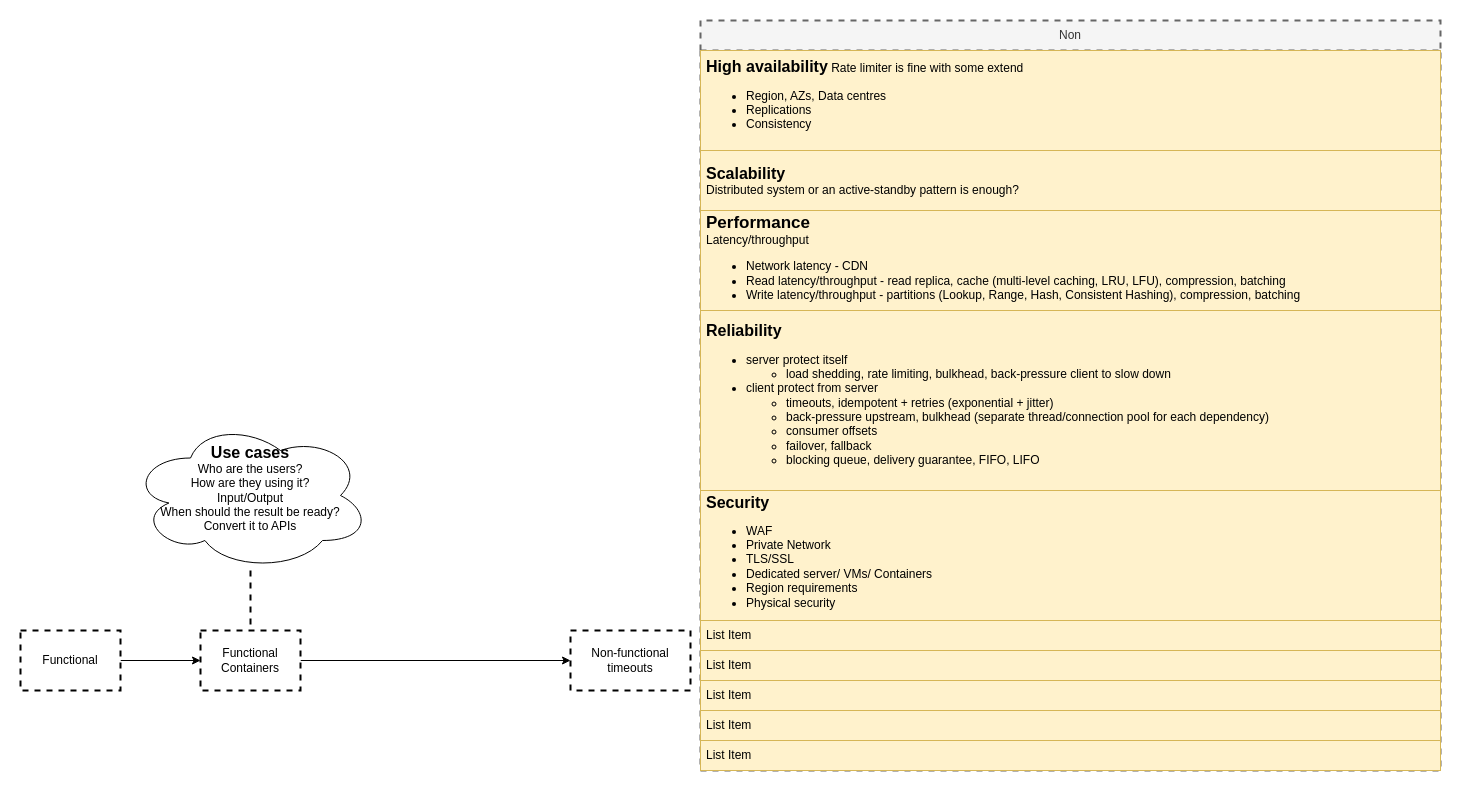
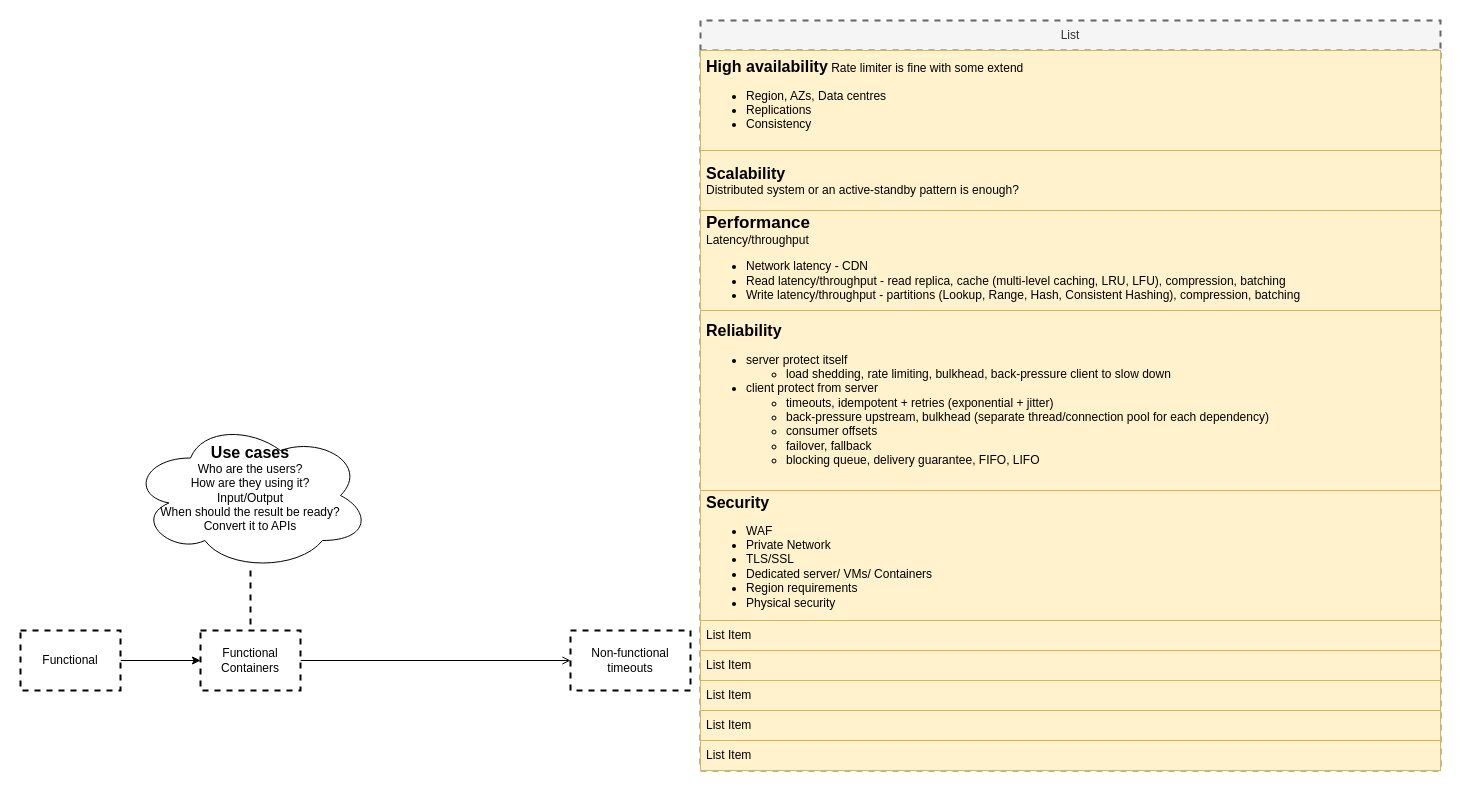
node "Non": label "Non" -> "List"
edge "Functional Containers" -> "Non-functional timeouts": arrowhead classic -> open
